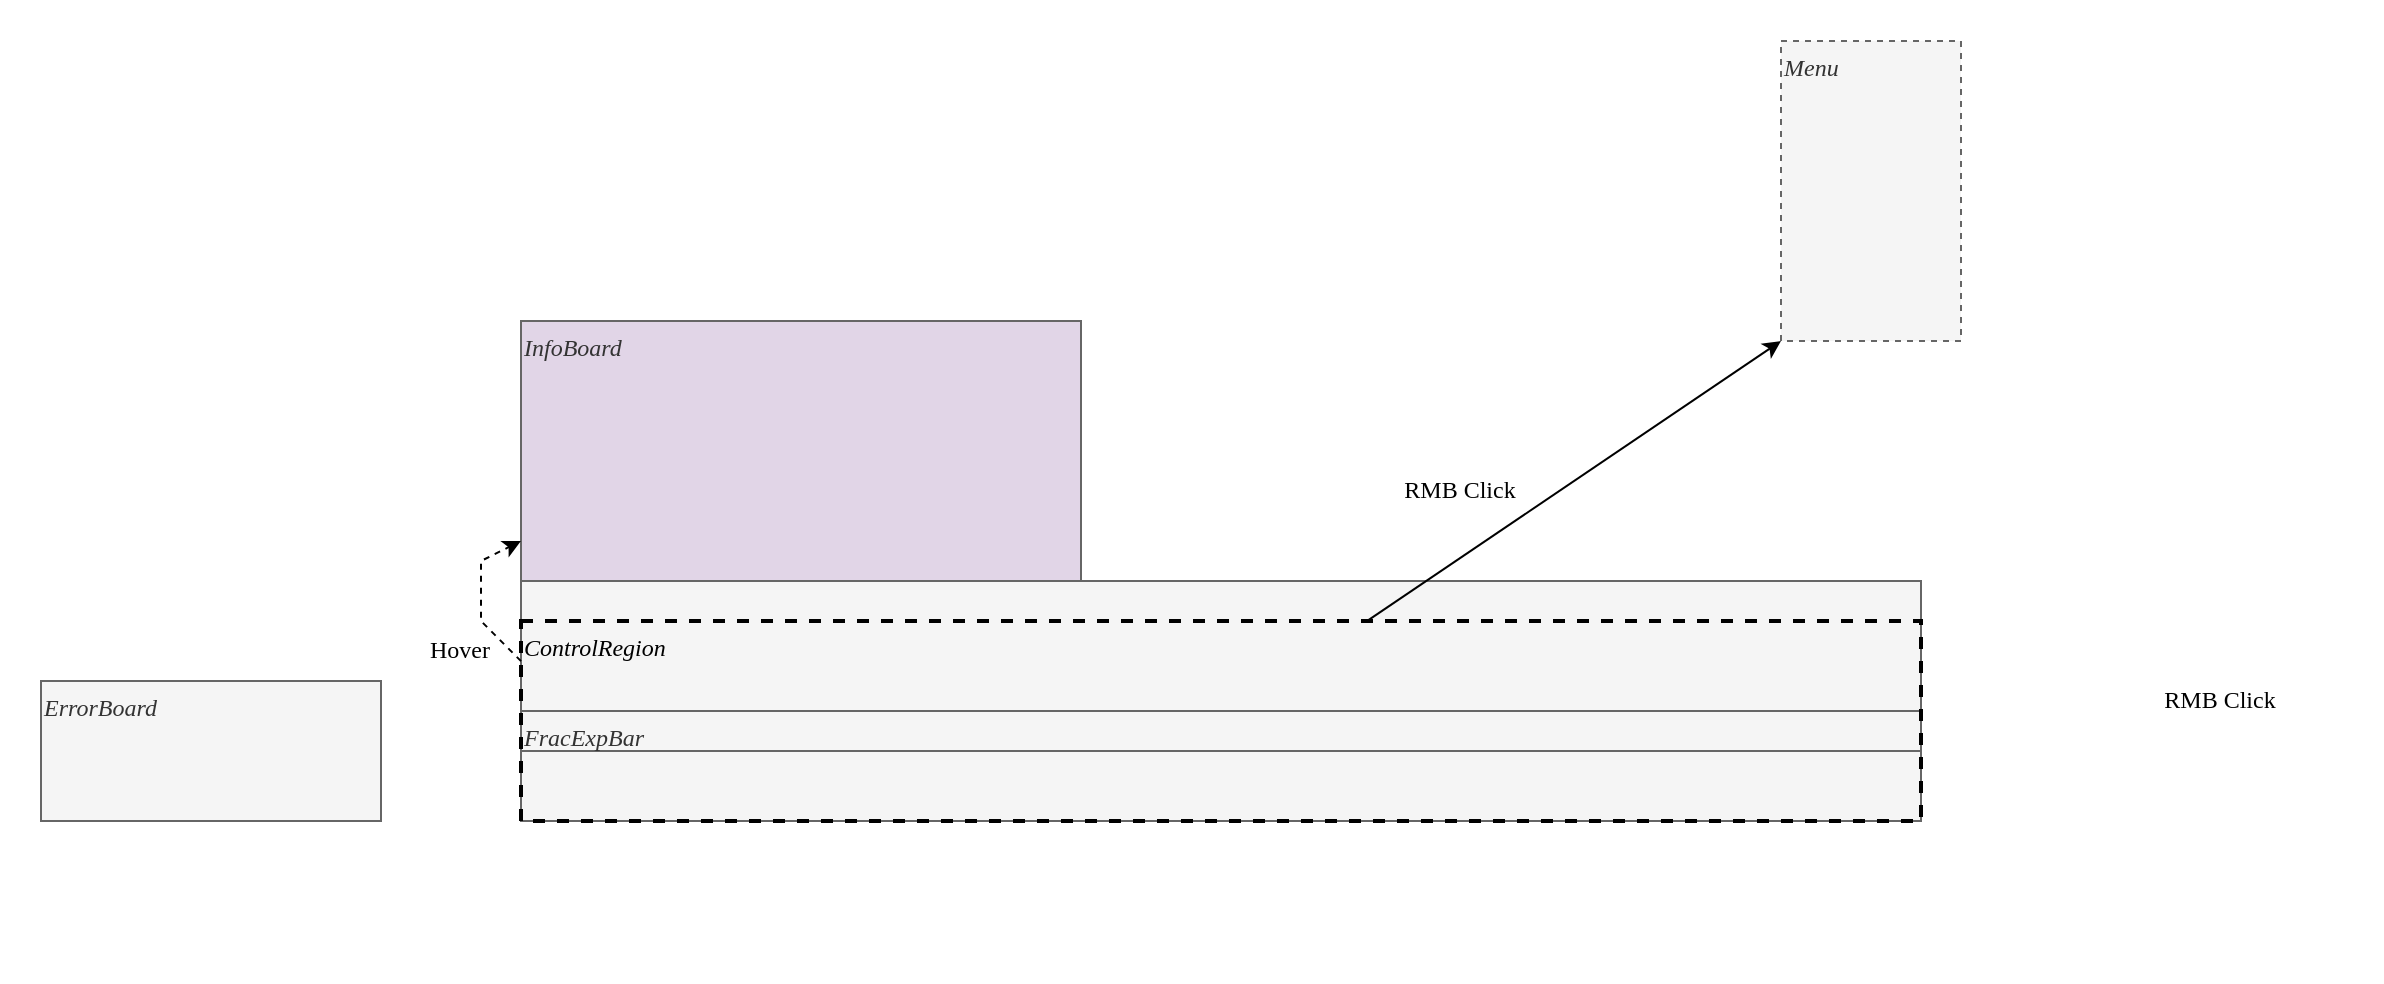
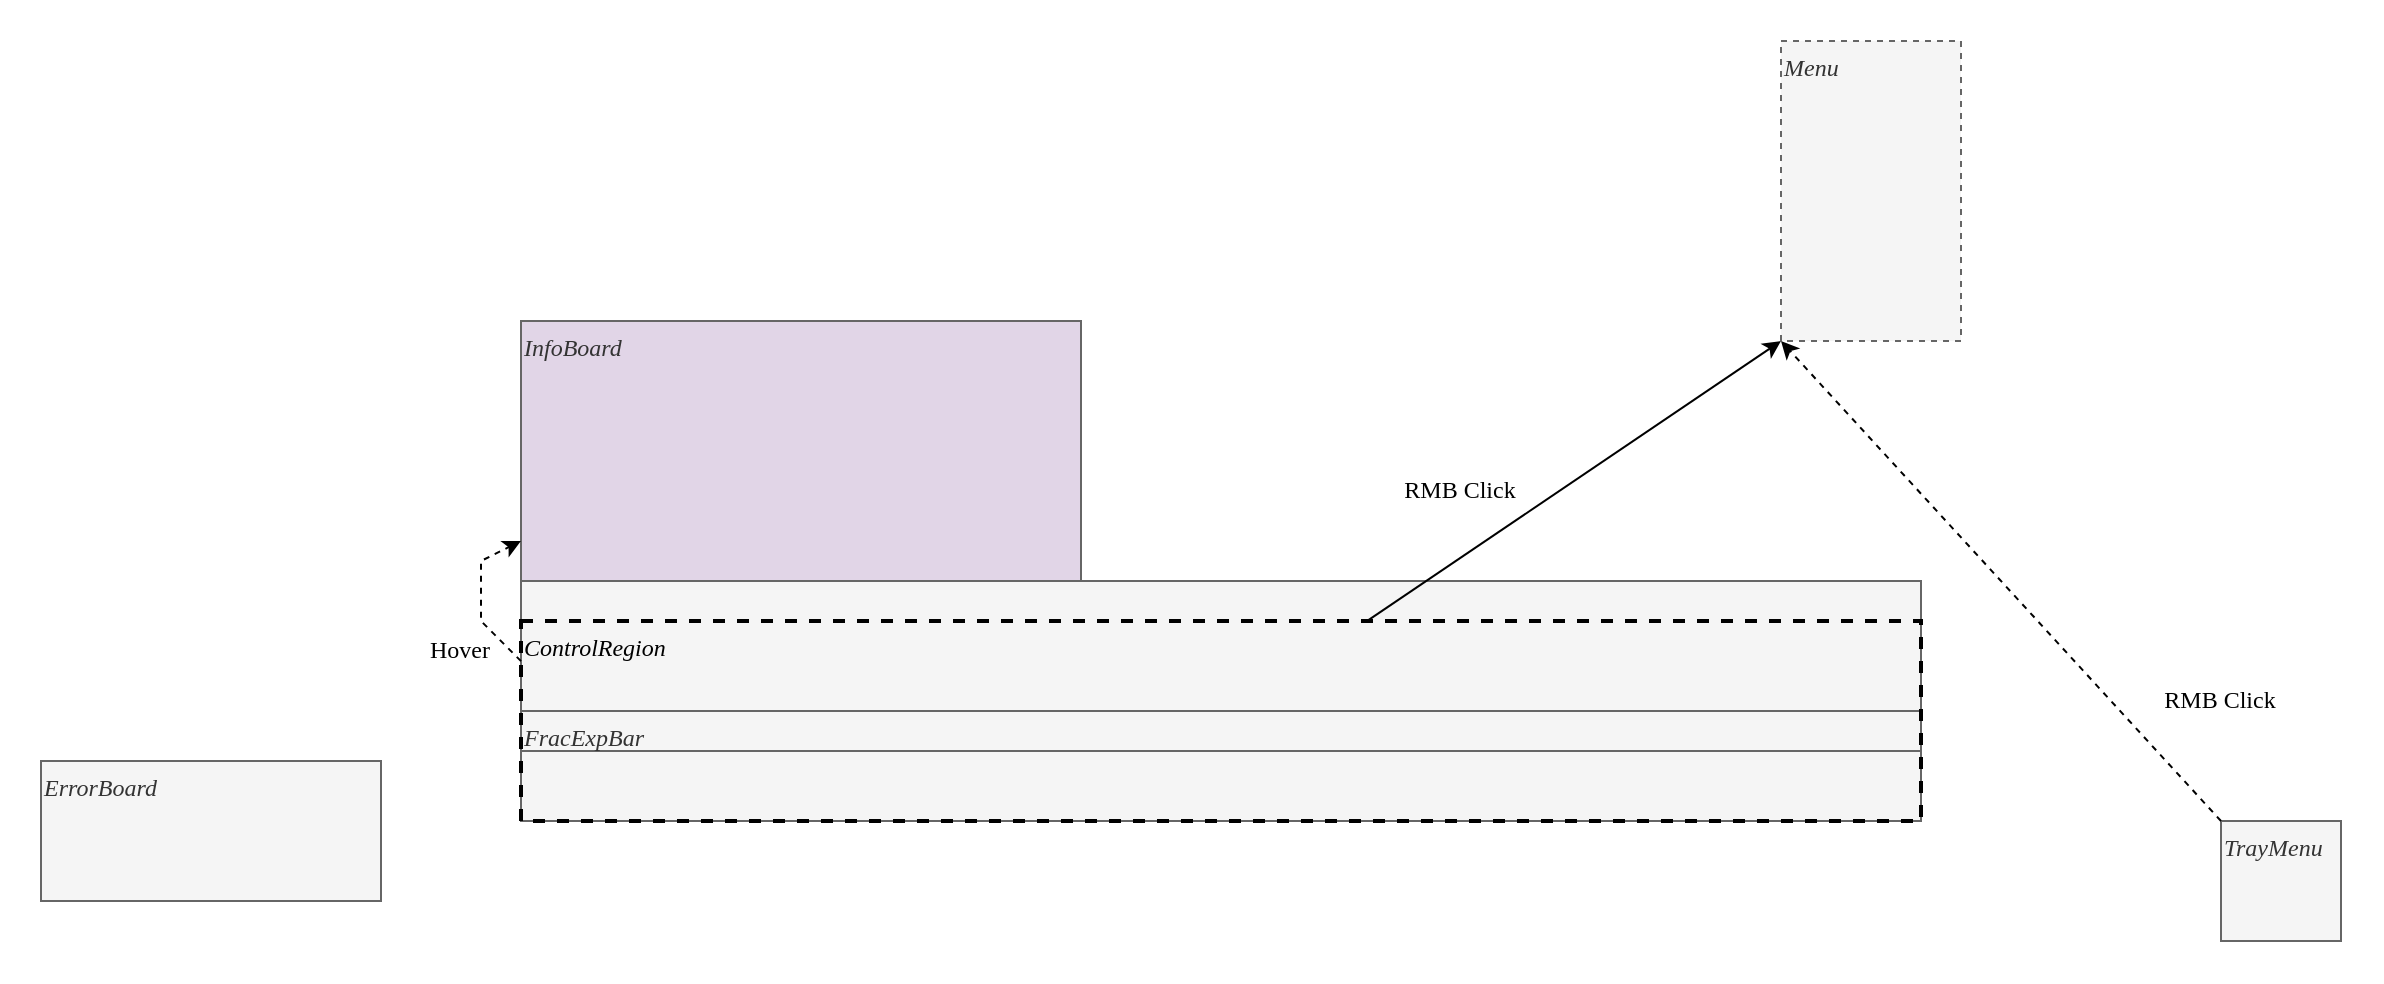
edge "TrayMenu" -> "Menu": added
node "ErrorBoard": moved (211, 751) -> (211, 831)
node "TrayMenu": added
